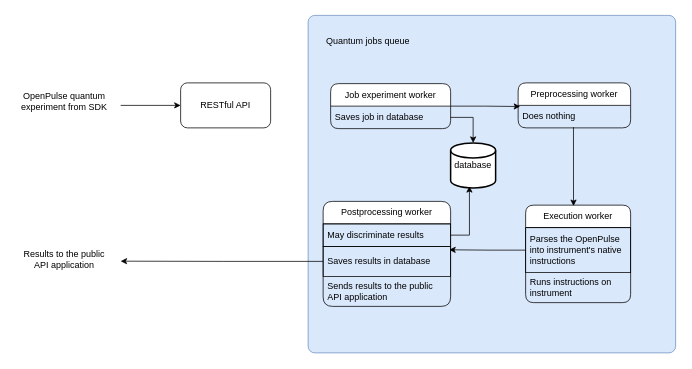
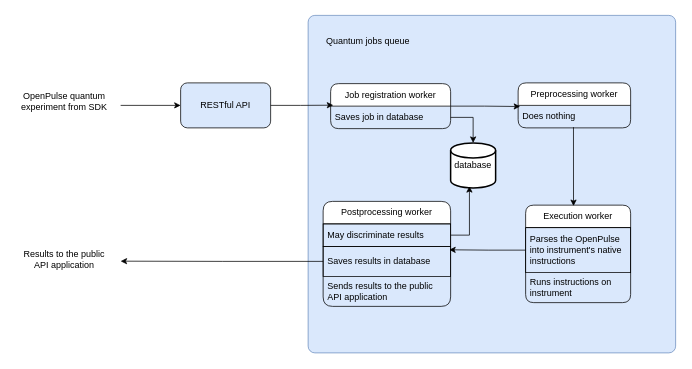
node "Job experiment worker": label "Job experiment worker" -> "Job registration worker"
node "RESTful API": fillcolor #ffffff -> #dae8fc
edge "RESTful API" -> "Saves job in database": added
